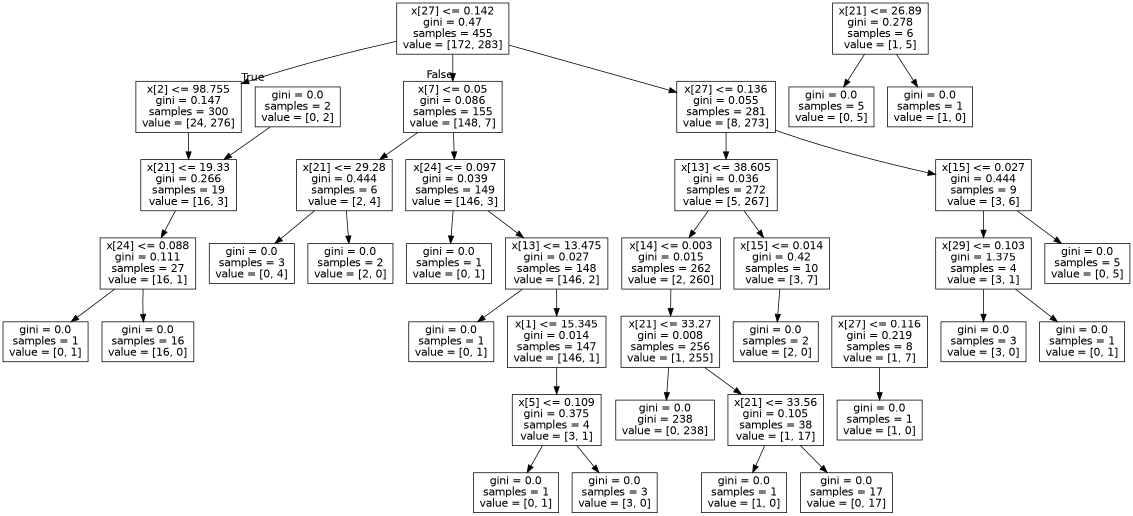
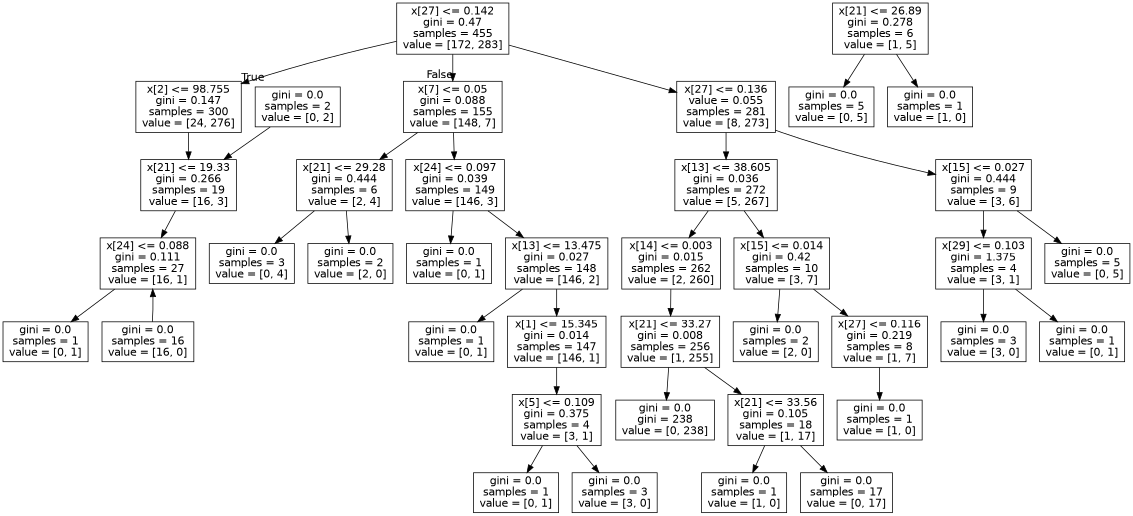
node "x[7] <= 0.05 gini = 0.086 samples = 155 value = [148, 7]": label "x[7] <= 0.05 gini = 0.086 samples = 155 value = [148, 7]" -> "x[7] <= 0.05 gini = 0.088 samples = 155 value = [148, 7]"
node "x[27] <= 0.136 gini = 0.055 samples = 281 value = [8, 273]": label "x[27] <= 0.136 gini = 0.055 samples = 281 value = [8, 273]" -> "x[27] <= 0.136 value = 0.055 samples = 281 value = [8, 273]"
edge "x[15] <= 0.014 gini = 0.42 samples = 10 value = [3, 7]" -> "x[27] <= 0.116 gini = 0.219 samples = 8 value = [1, 7]": added
edge "x[24] <= 0.088 gini = 0.111 samples = 27 value = [16, 1]" -> "gini = 0.0 samples = 16 value = [16, 0]": reversed
node "x[21] <= 33.56 gini = 0.105 samples = 38 value = [1, 17]": label "x[21] <= 33.56 gini = 0.105 samples = 38 value = [1, 17]" -> "x[21] <= 33.56 gini = 0.105 samples = 18 value = [1, 17]"
